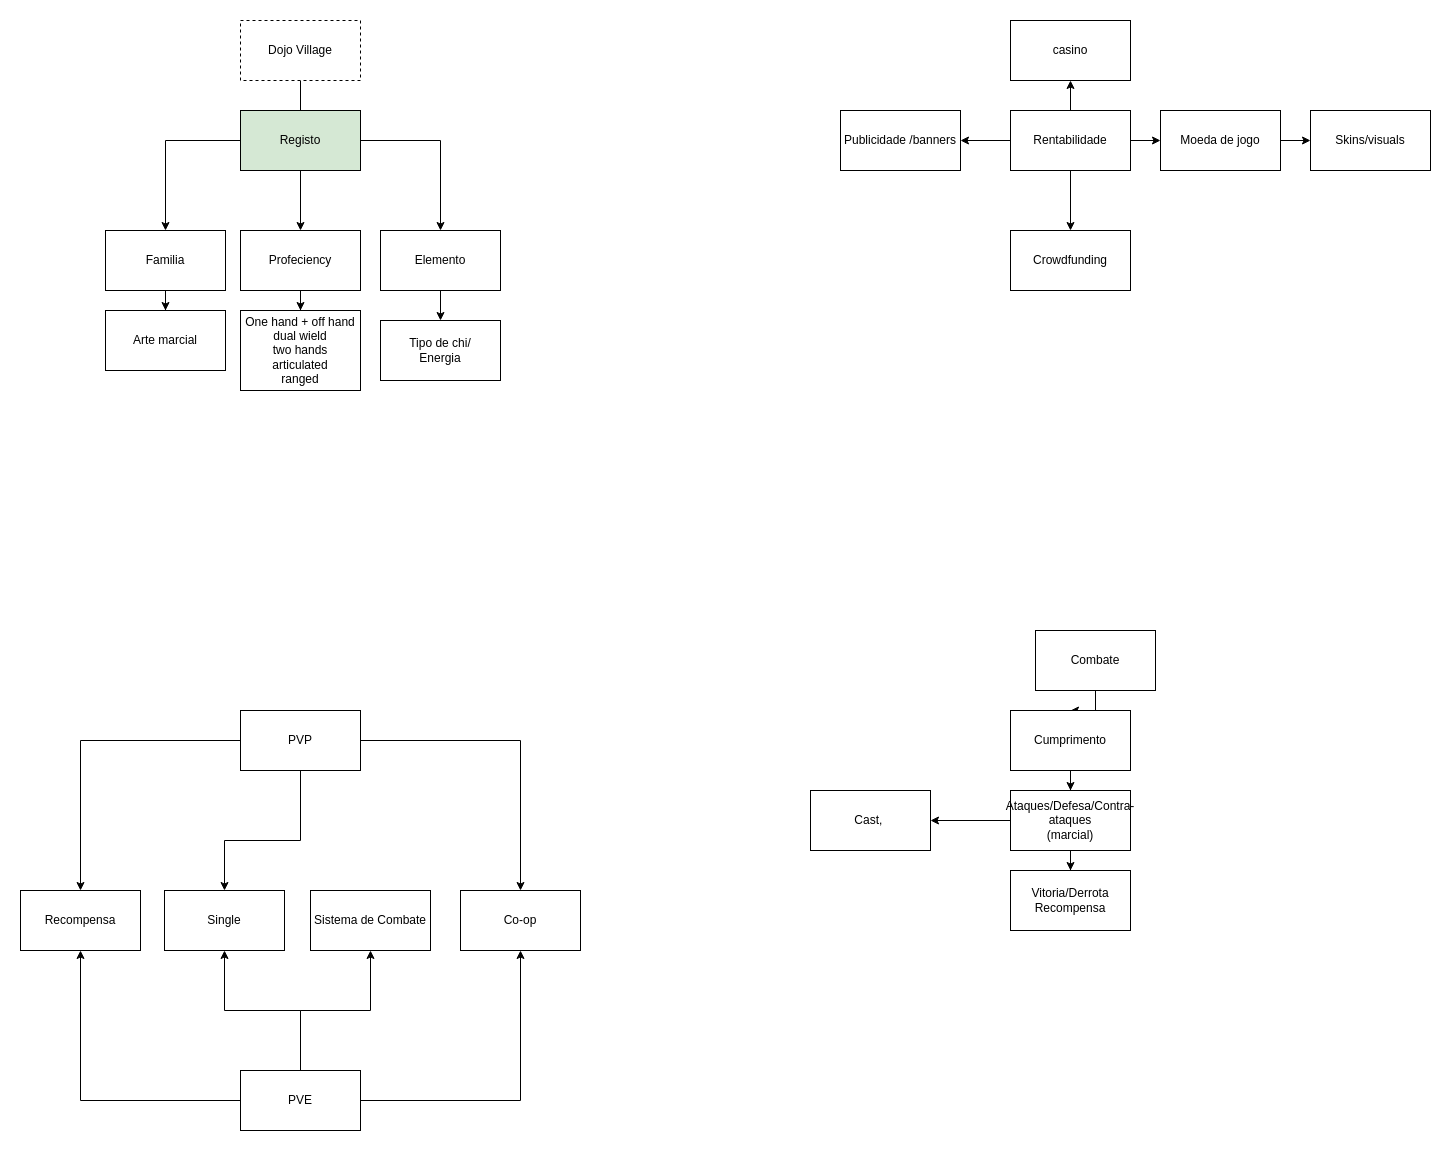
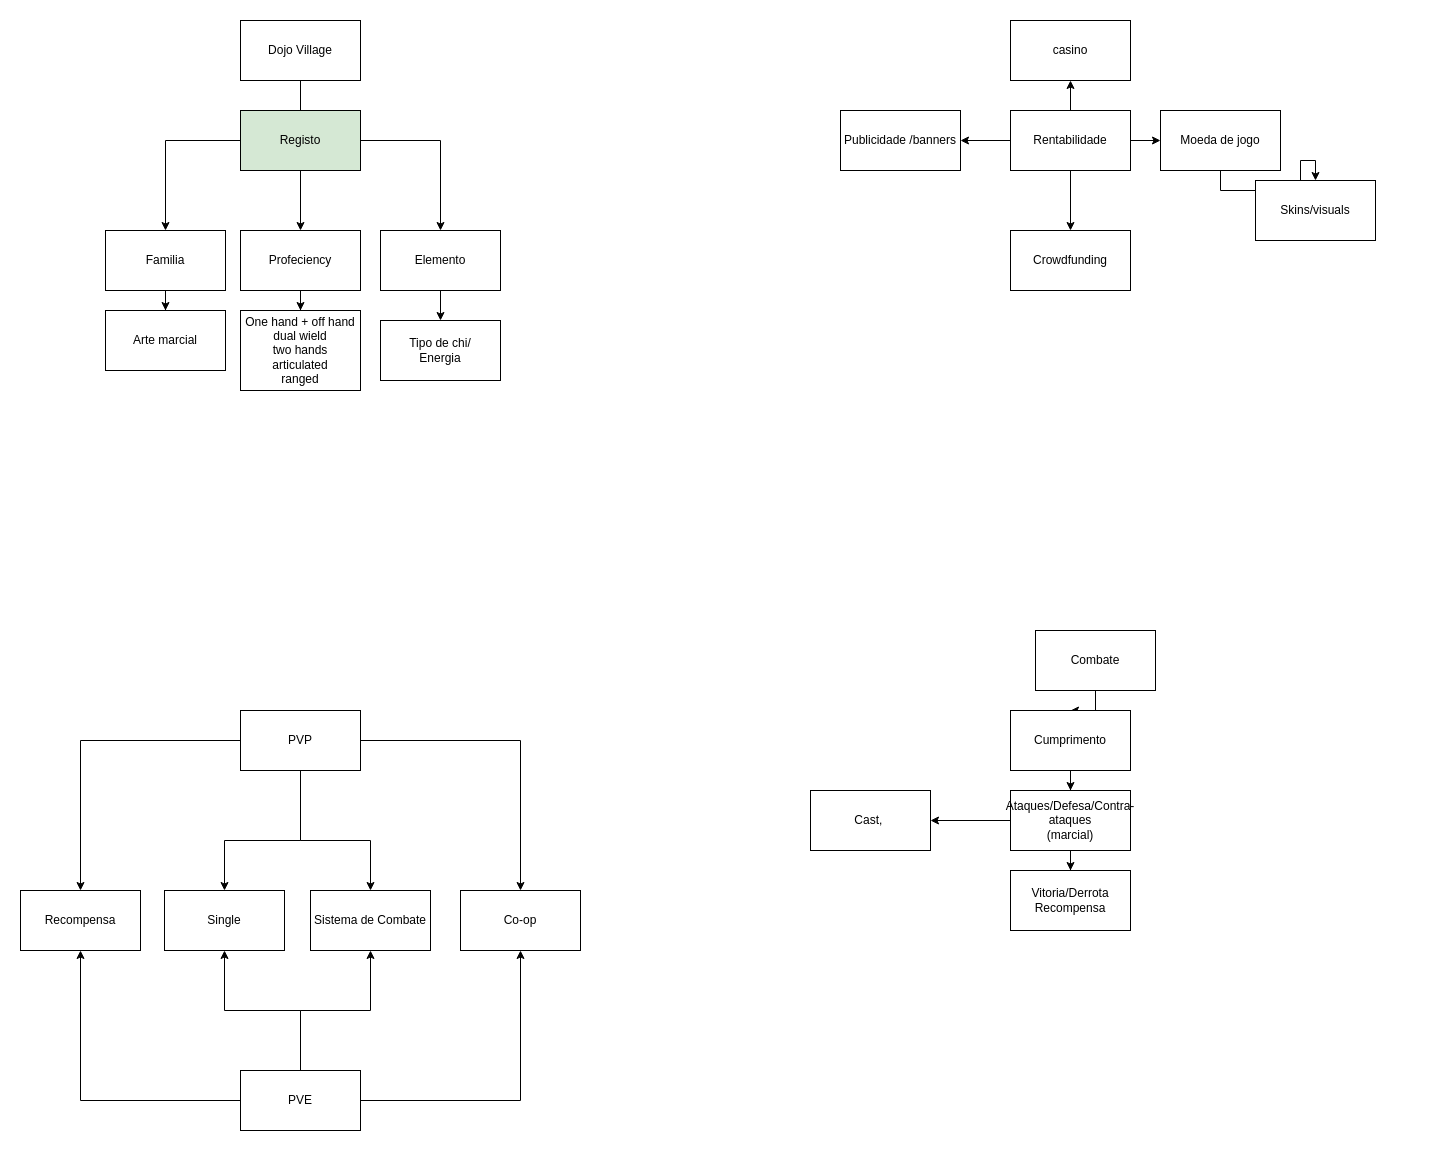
node "Dojo Village": style dashed -> solid
node "Skins/visuals": moved (1371, 141) -> (1316, 211)
edge "PVP" -> "Sistema de Combate": added
